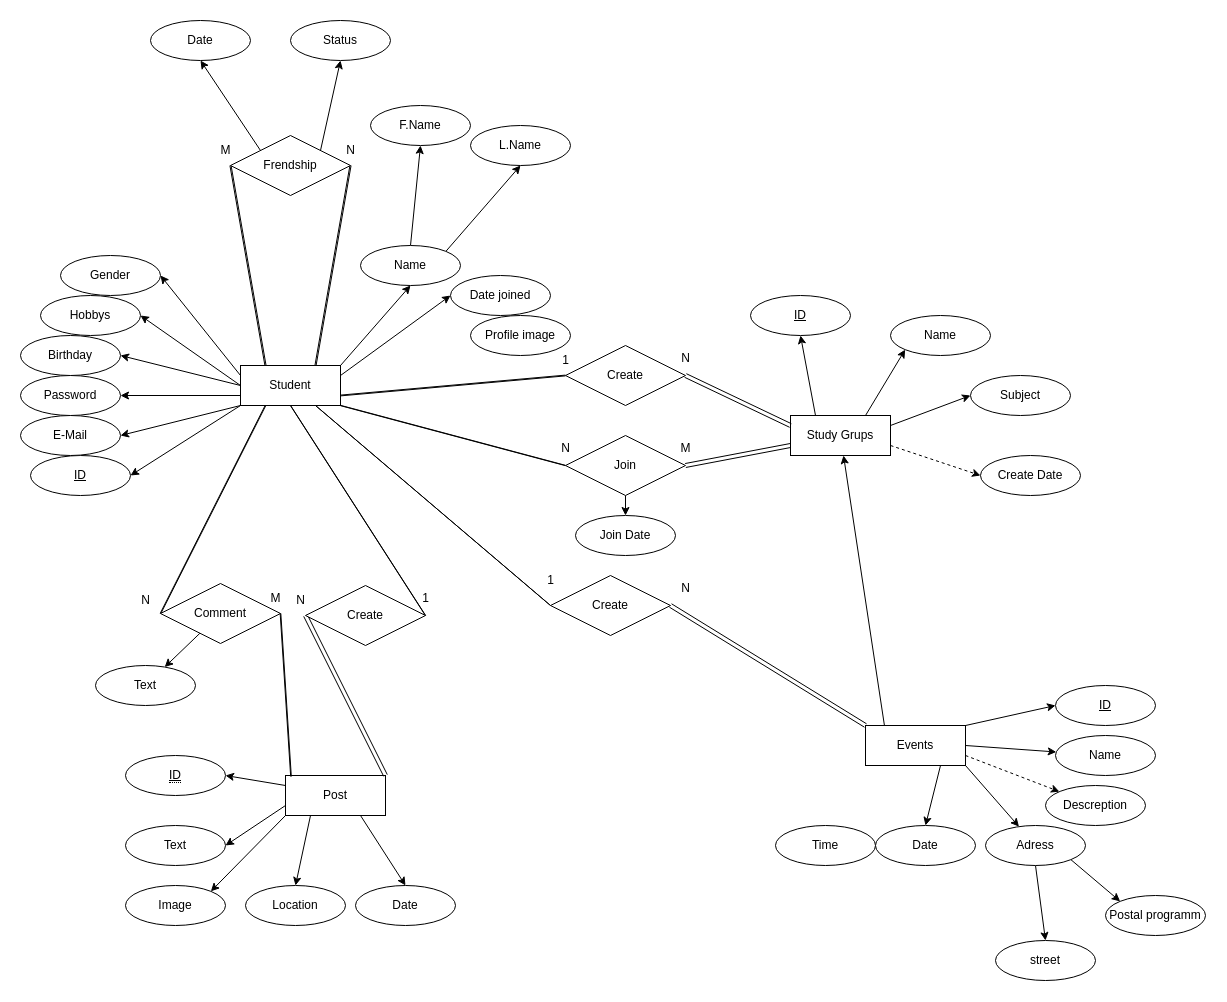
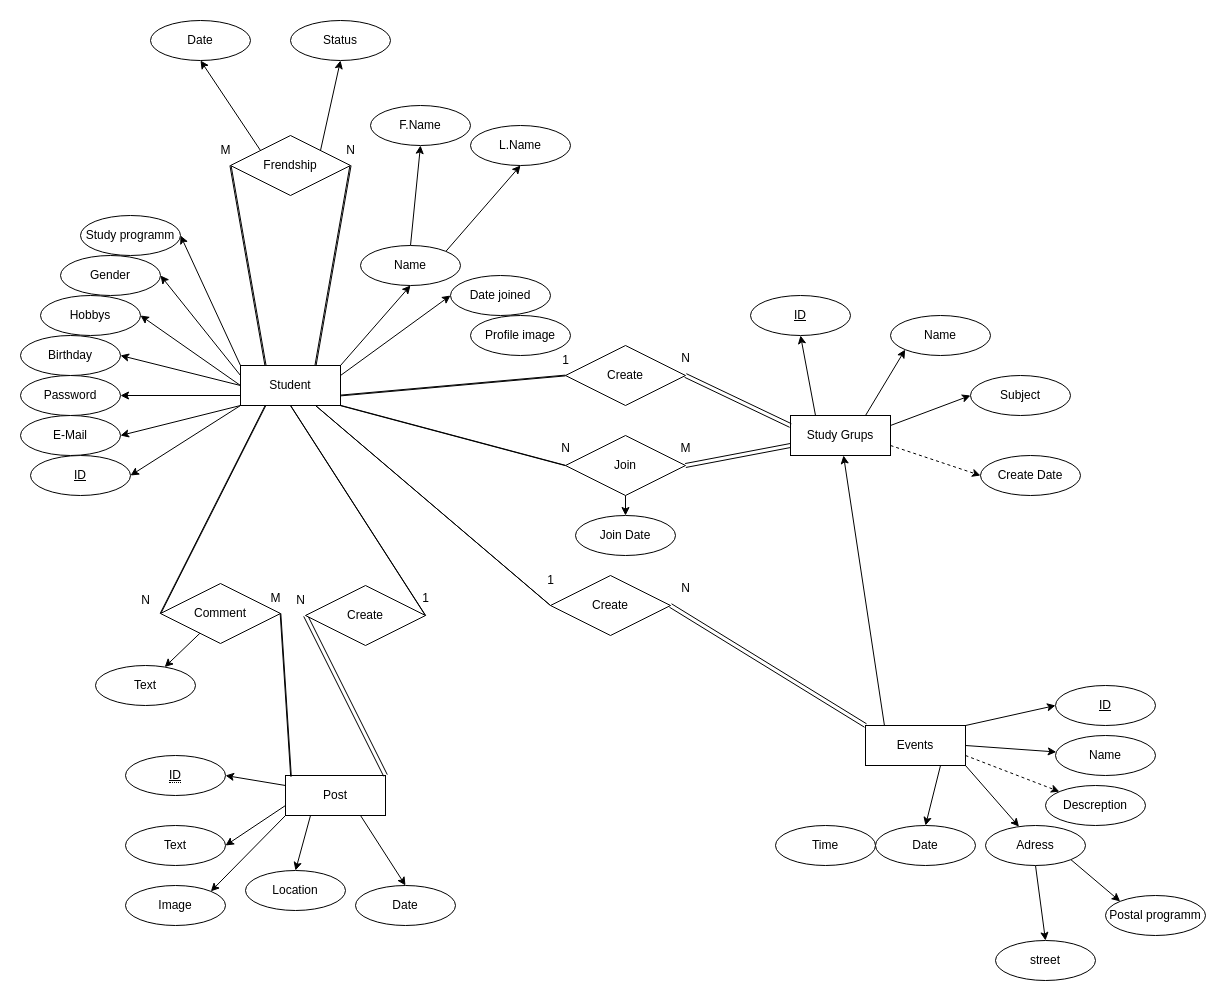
node "Study programm": added
edge "Student" -> "Study programm": added
node "Location": moved (296, 906) -> (296, 891)
